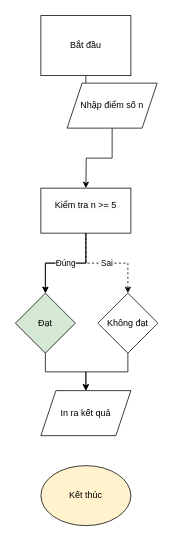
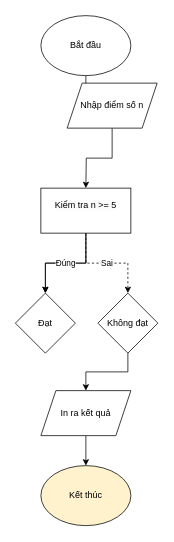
node "Bắt đầu": shape rectangle -> ellipse
node "Đạt": fillcolor #d5e8d4 -> #ffffff
edge "Đạt" -> "In ra kết quả": removed
edge "In ra kết quả" -> "Kết thúc": added
